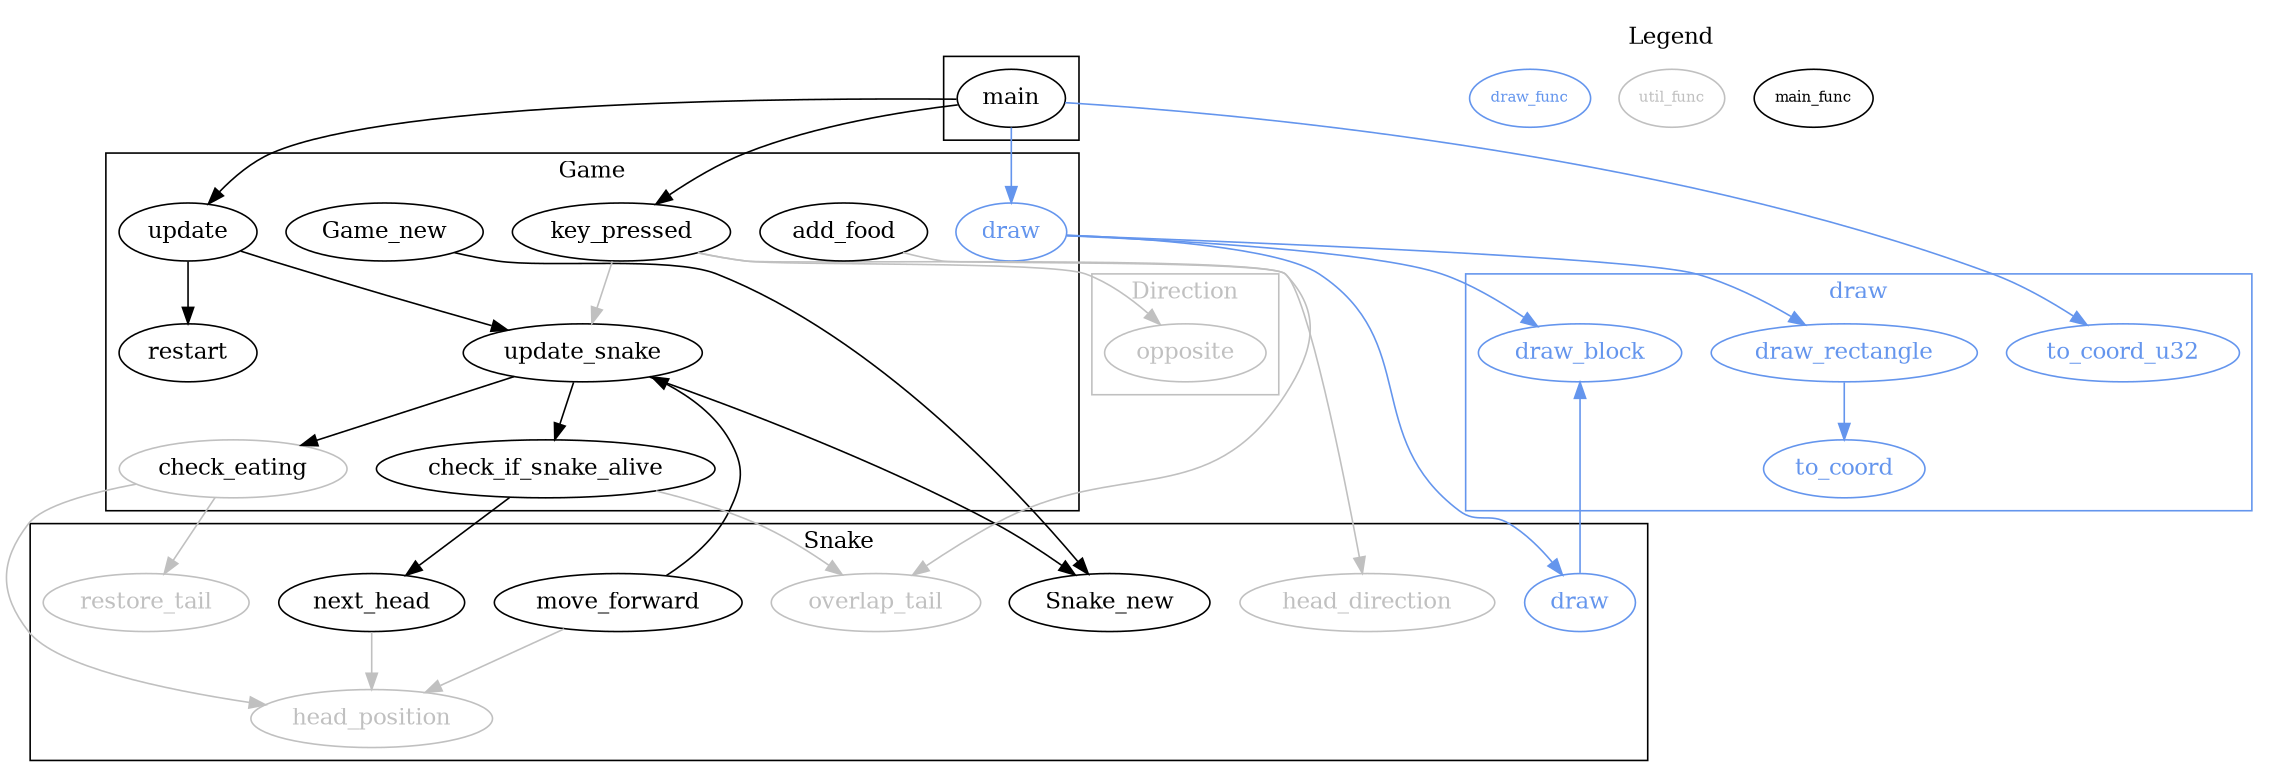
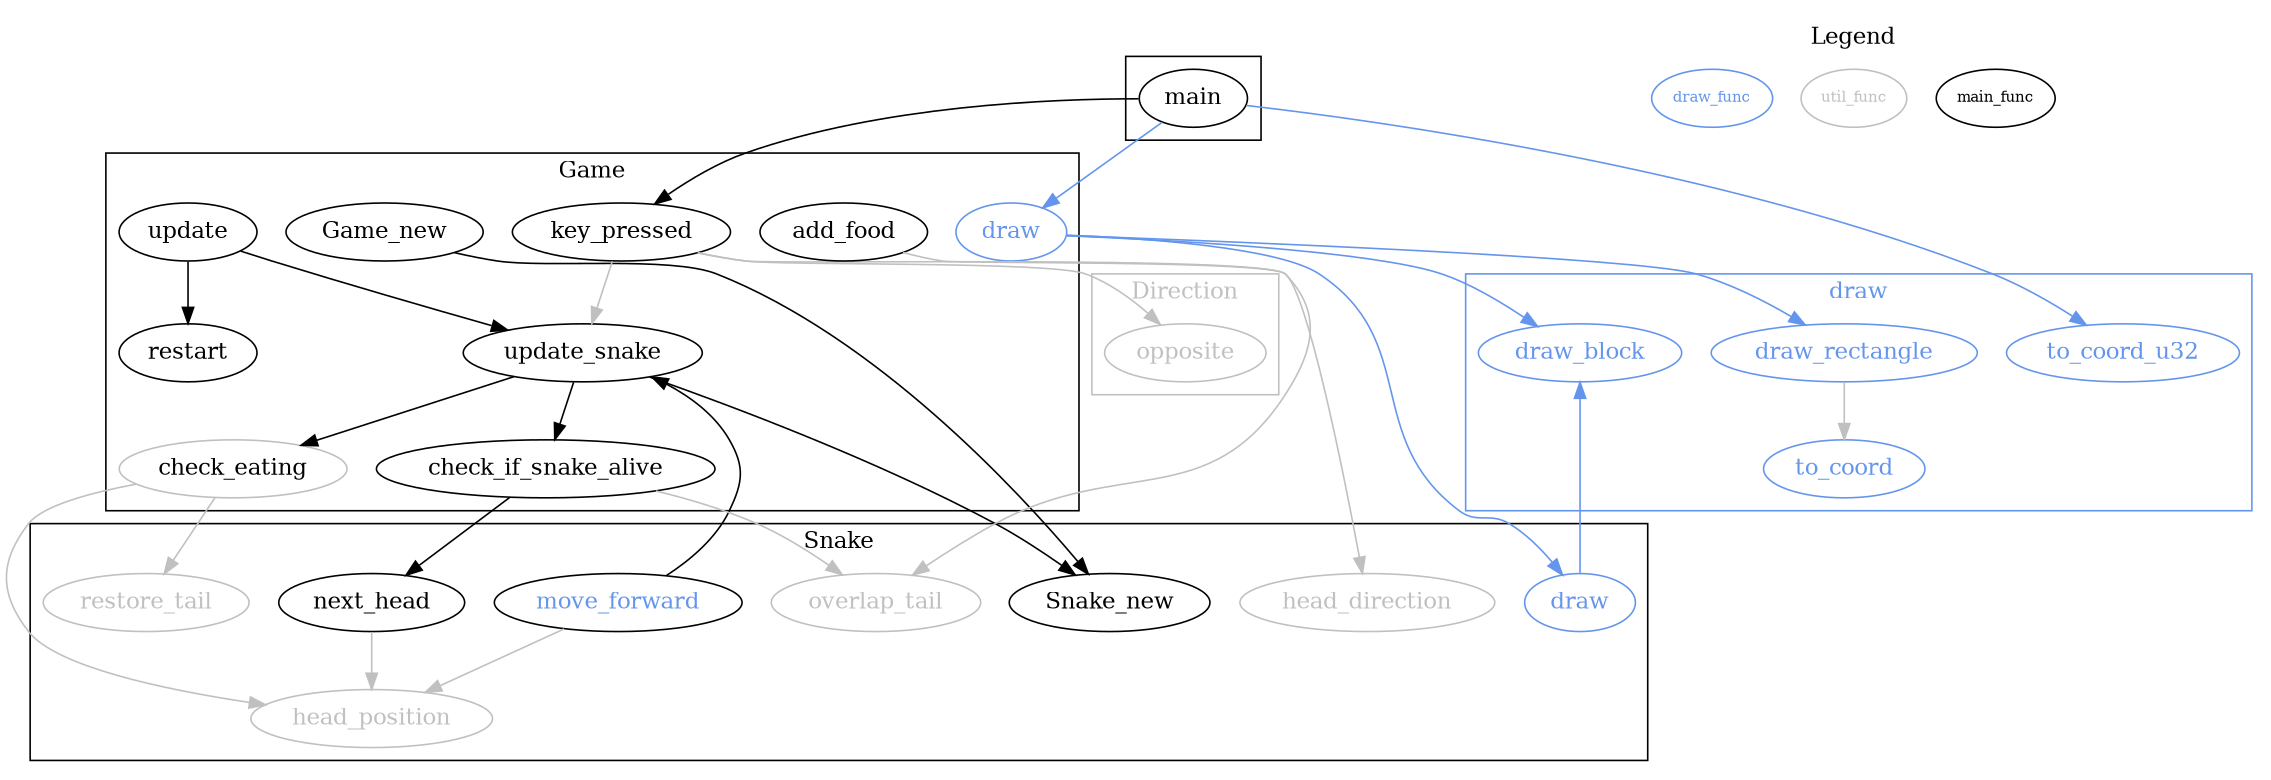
edge "main" -> "update": removed
edge "draw_rectangle" -> "to_coord": color cornflowerblue -> grey
node "move_forward": fontcolor black -> cornflowerblue
